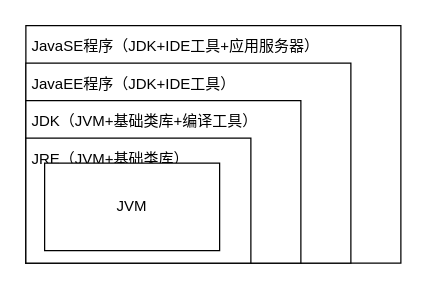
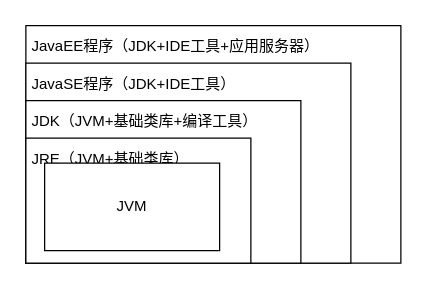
node "JavaSE程序（JDK+IDE工具+应用服务器）": label "JavaSE程序（JDK+IDE工具+应用服务器）" -> "JavaEE程序（JDK+IDE工具+应用服务器）"
node "JavaEE程序（JDK+IDE工具）": label "JavaEE程序（JDK+IDE工具）" -> "JavaSE程序（JDK+IDE工具）"
